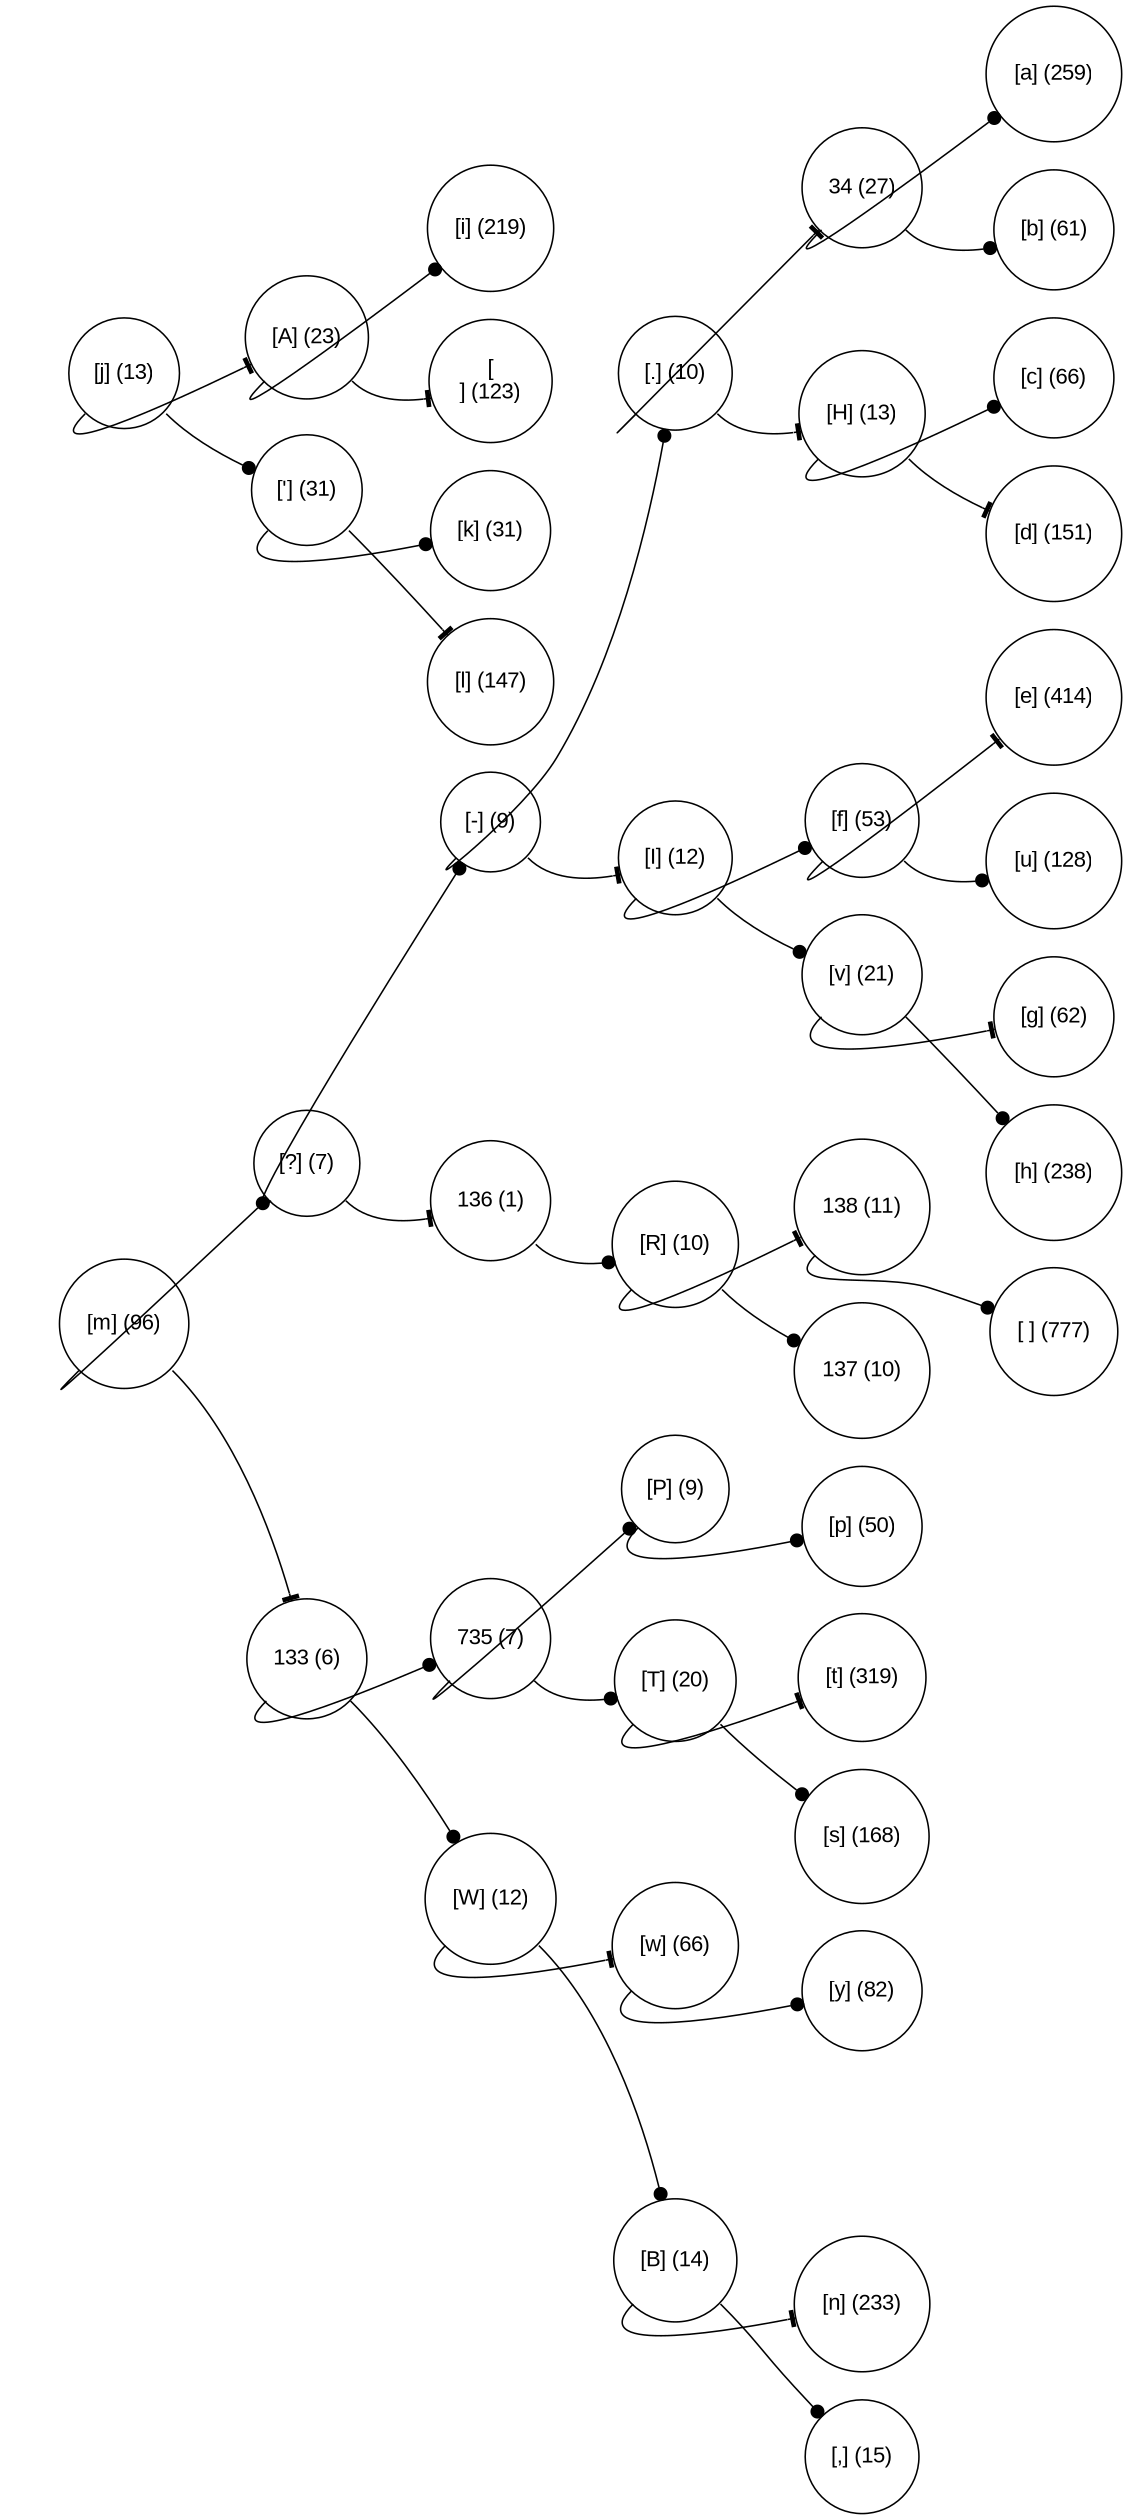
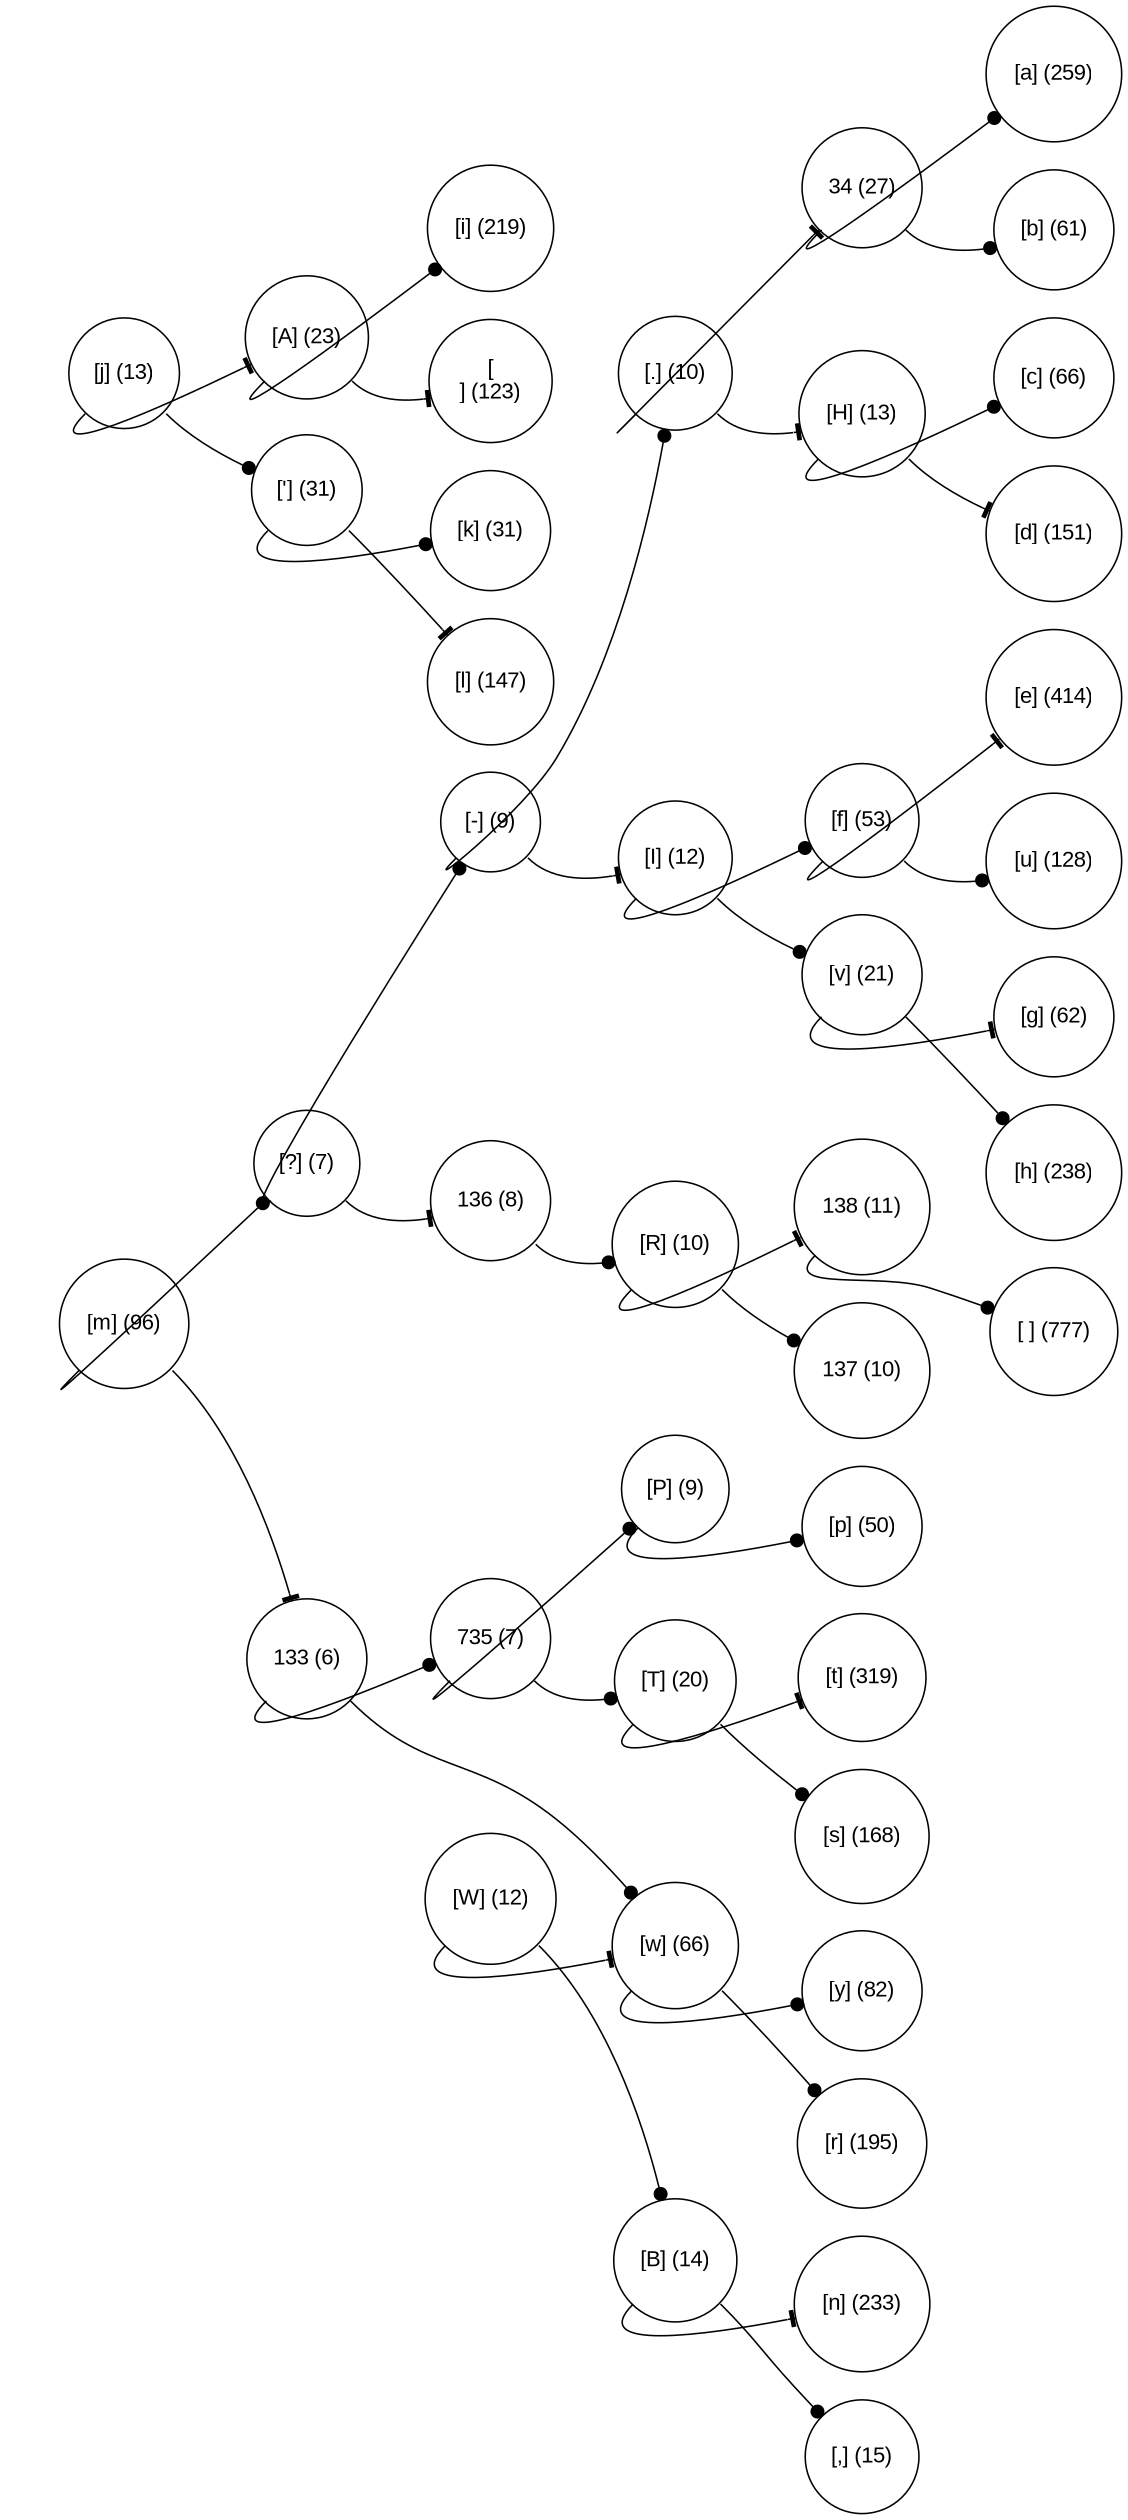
node "136 (1)": label "136 (1)" -> "136 (8)"
edge "133 (6)" -> "[W] (12)": now "133 (6)" -> "[w] (66)"
node "[r] (195)": added
